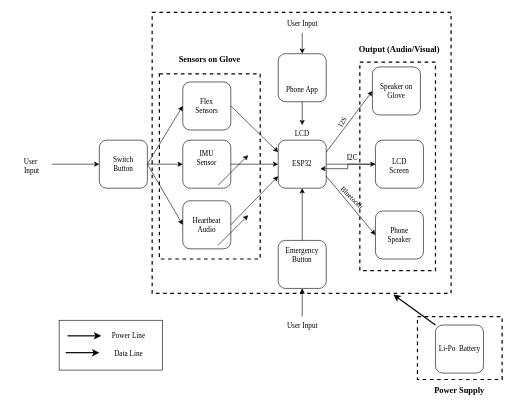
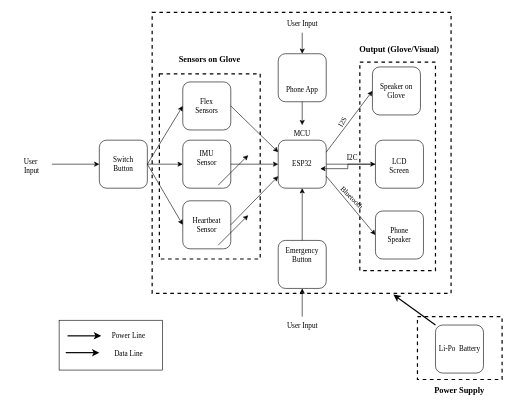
node "Output (Audio/Visual)": label "Output (Audio/Visual)" -> "Output (Glove/Visual)"
node "LCD": label "LCD" -> "MCU"
node "Heartbeat Audio": label "Heartbeat Audio" -> "Heartbeat Sensor"
